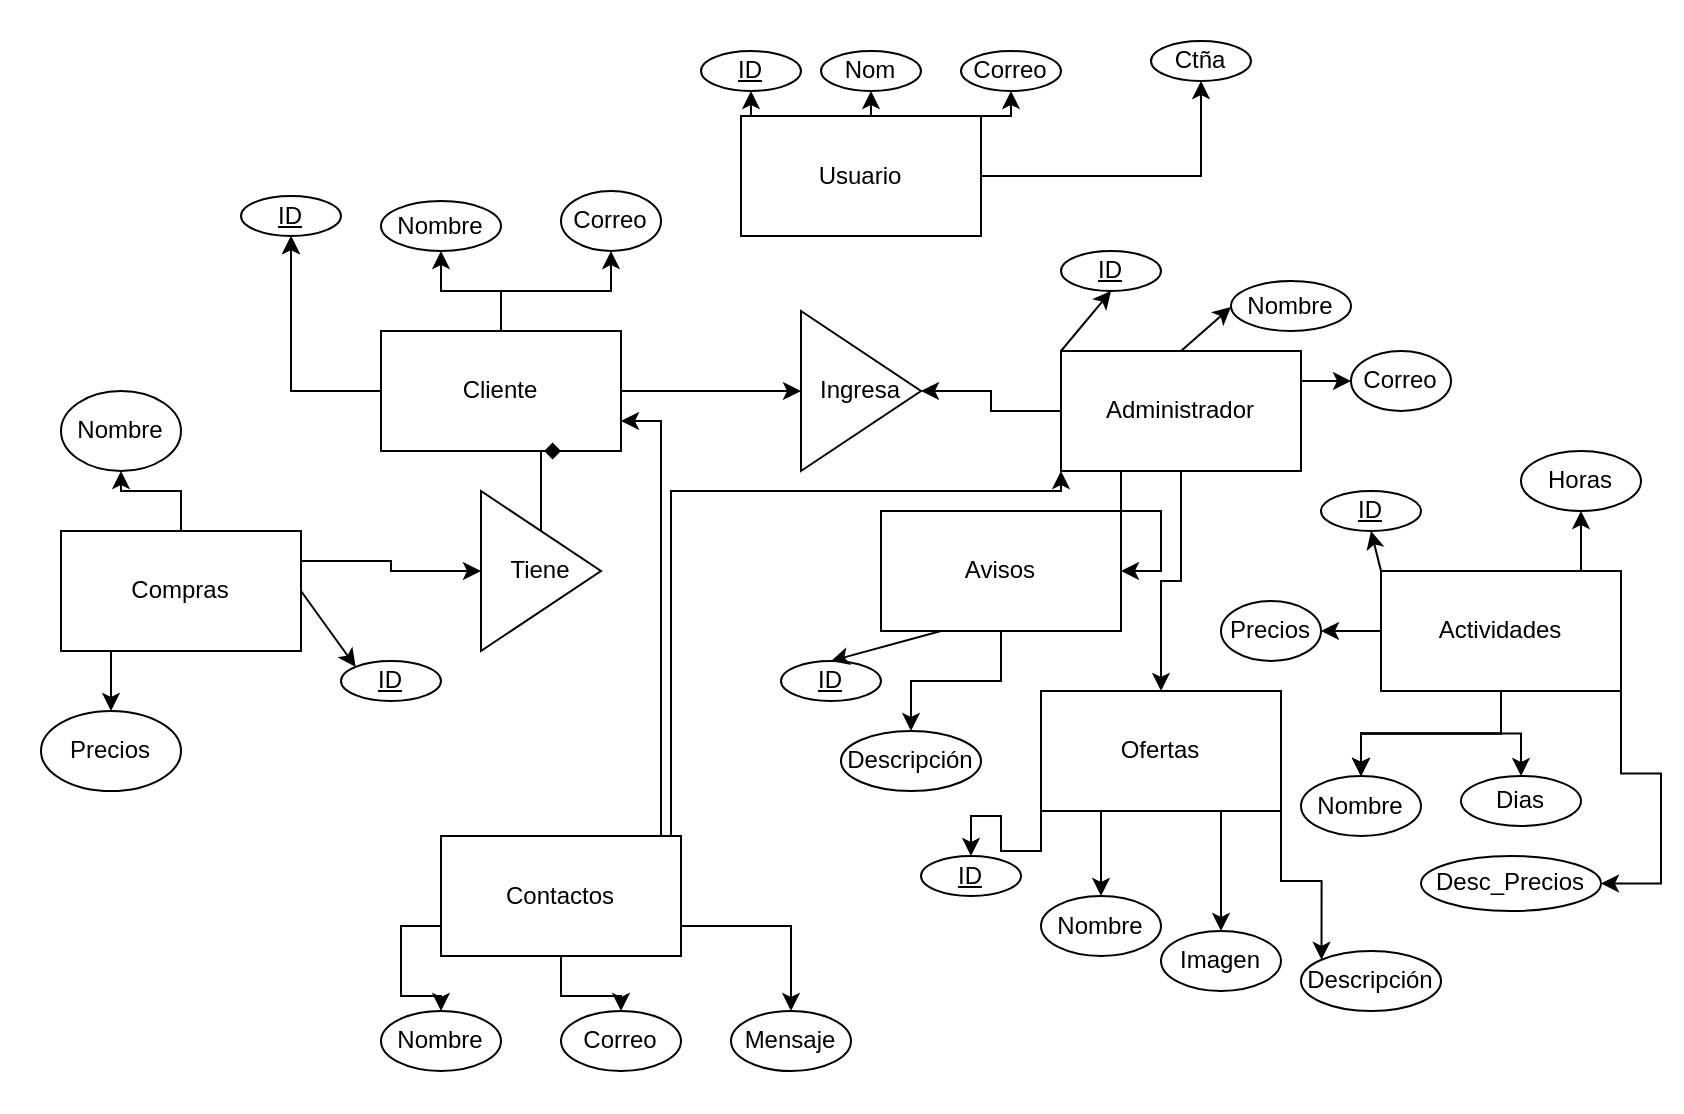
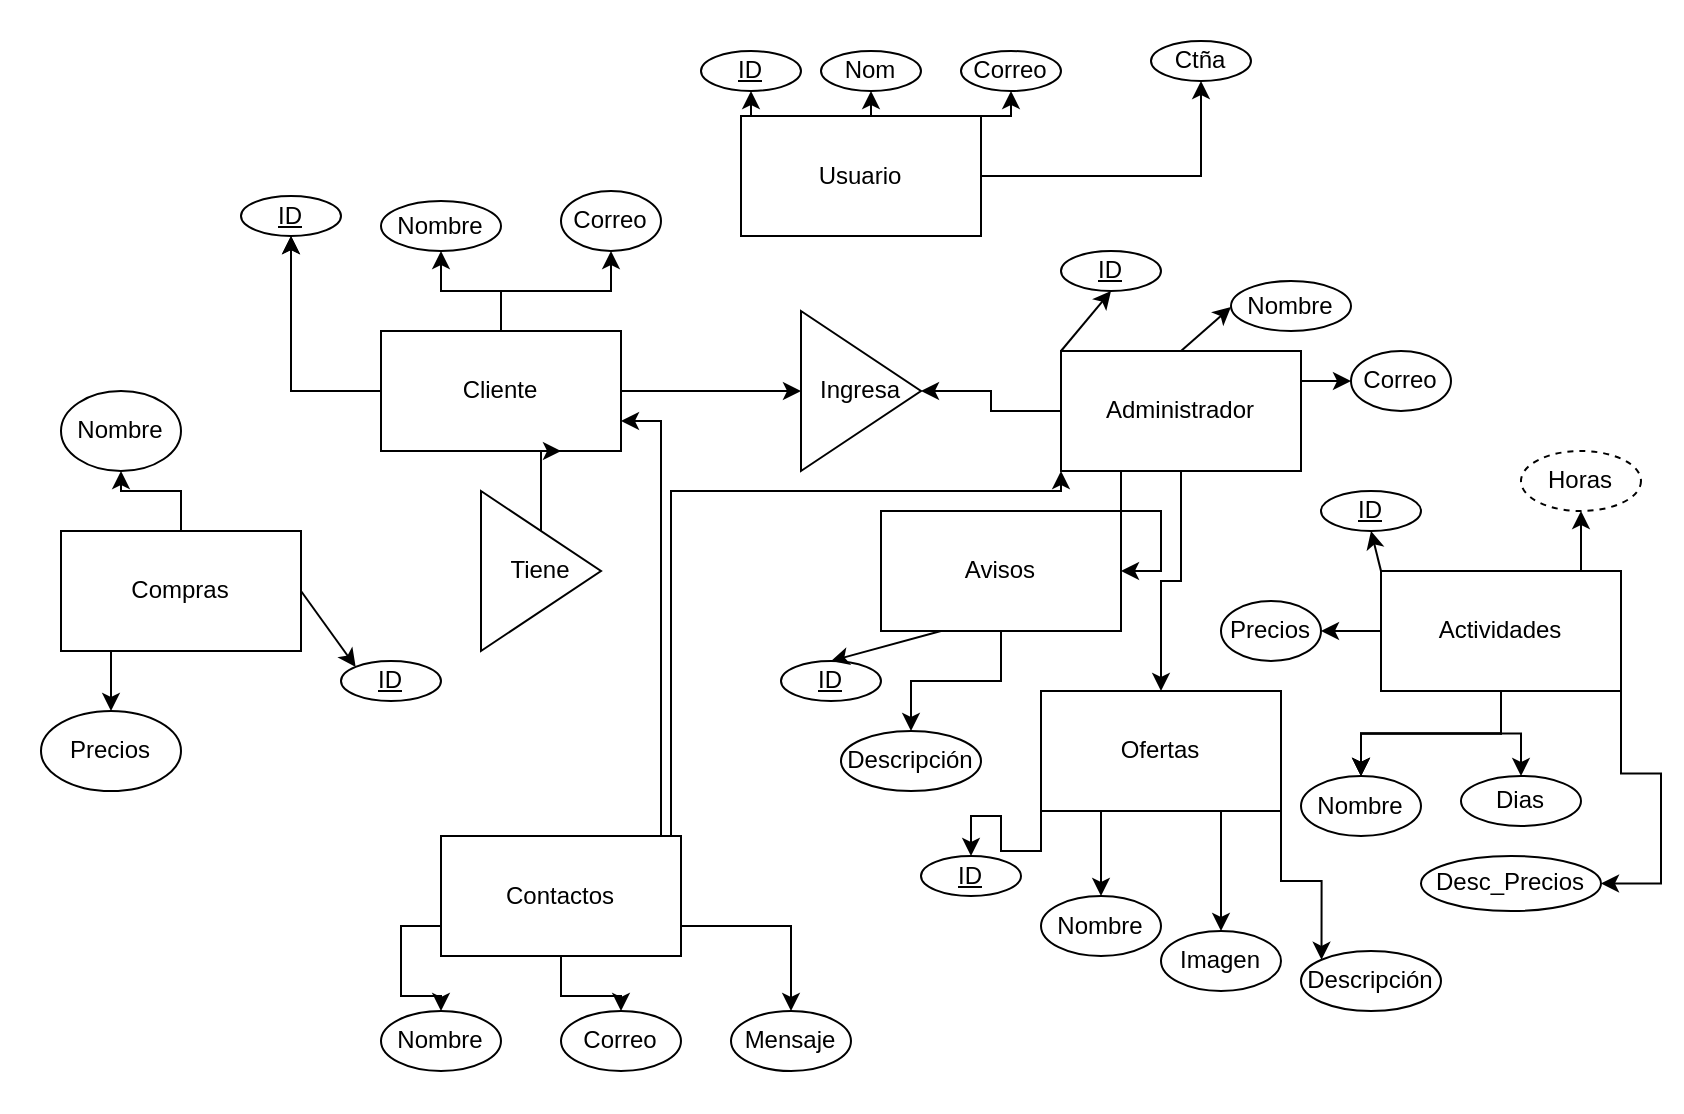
edge "Tiene" -> "Cliente": arrowhead diamond -> classic
node "Horas": style solid -> dashed
edge "Compras" -> "Tiene": removed
